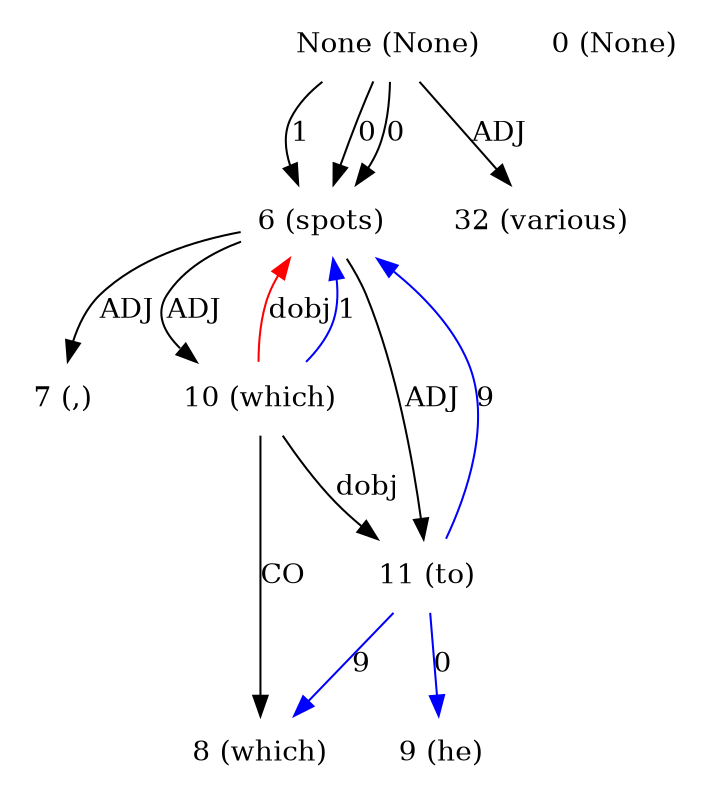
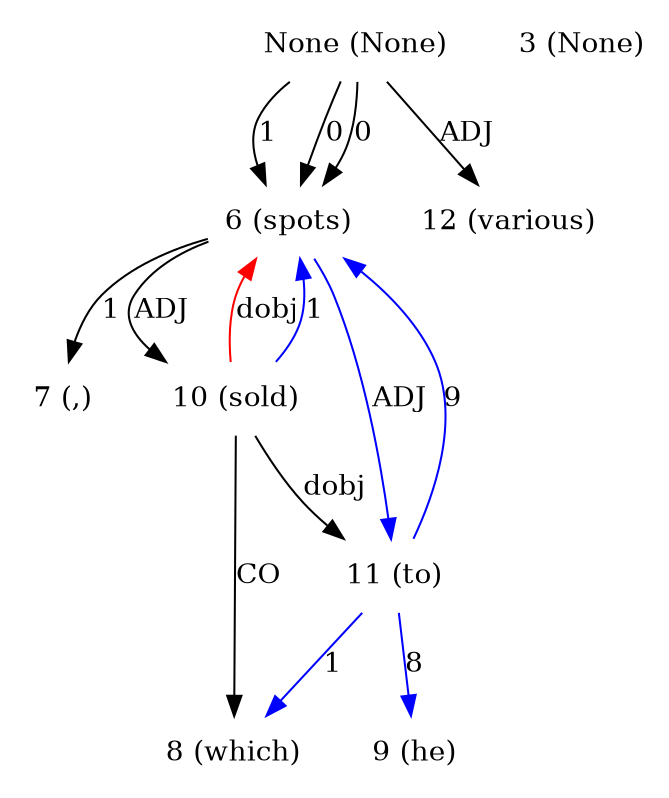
node "0 (None)": label "0 (None)" -> "3 (None)"
node "32 (various)": label "32 (various)" -> "12 (various)"
edge "6 (spots)" -> "7 (,)": label "ADJ" -> "1"
edge "6 (spots)" -> "11 (to)": color black -> blue
node "10 (which)": label "10 (which)" -> "10 (sold)"
edge "11 (to)" -> "8 (which)": label "9" -> "1"
edge "11 (to)" -> "9 (he)": label "0" -> "8"
